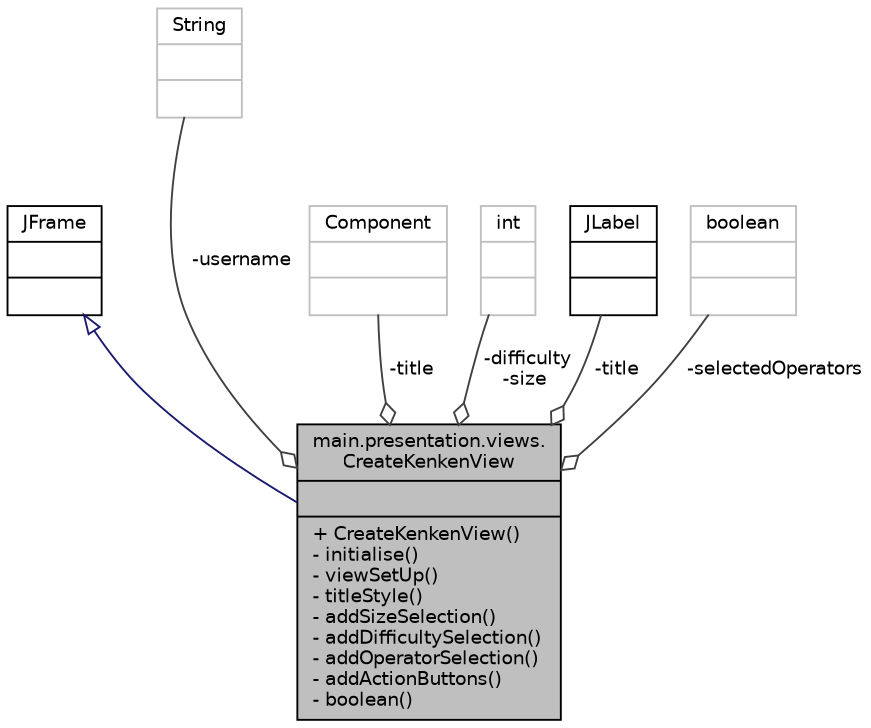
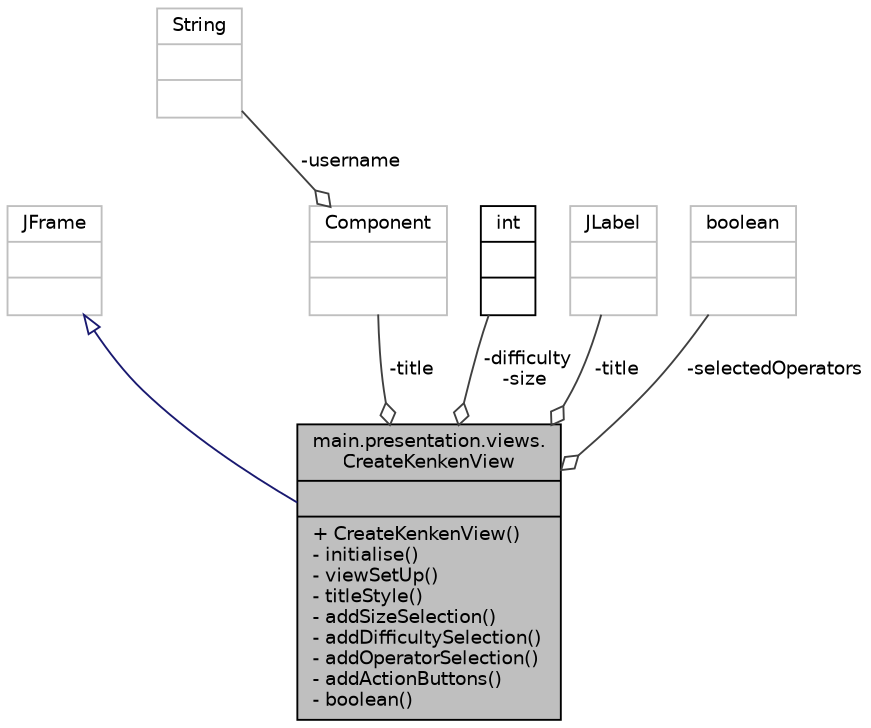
node "JFrame": color black -> grey75
node "int": color grey75 -> black
node "JLabel": color black -> grey75
edge "String" -> "main.presentation.views.": now "String" -> "Component"
